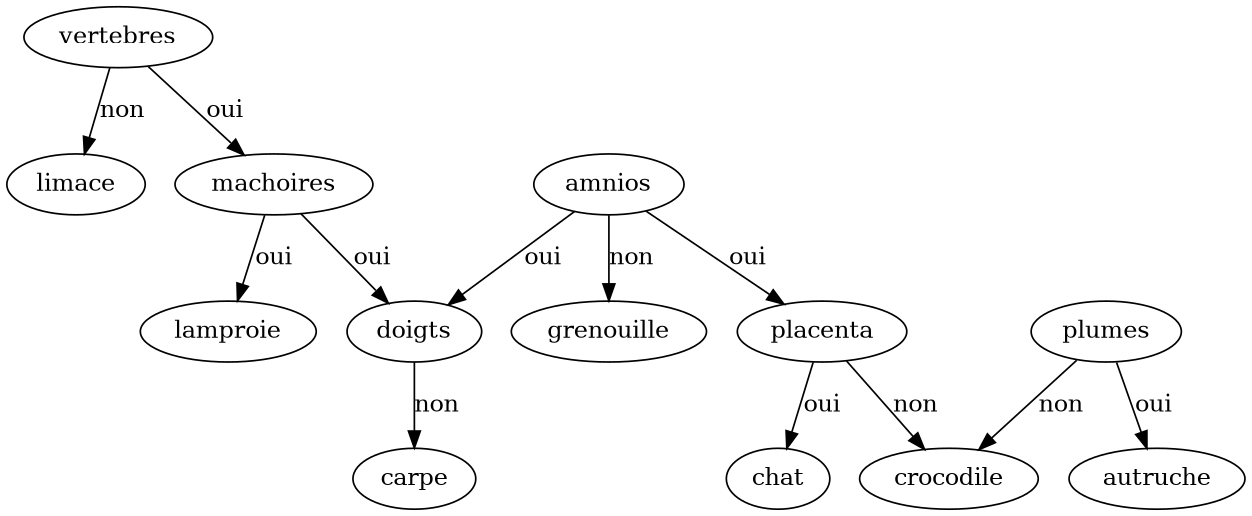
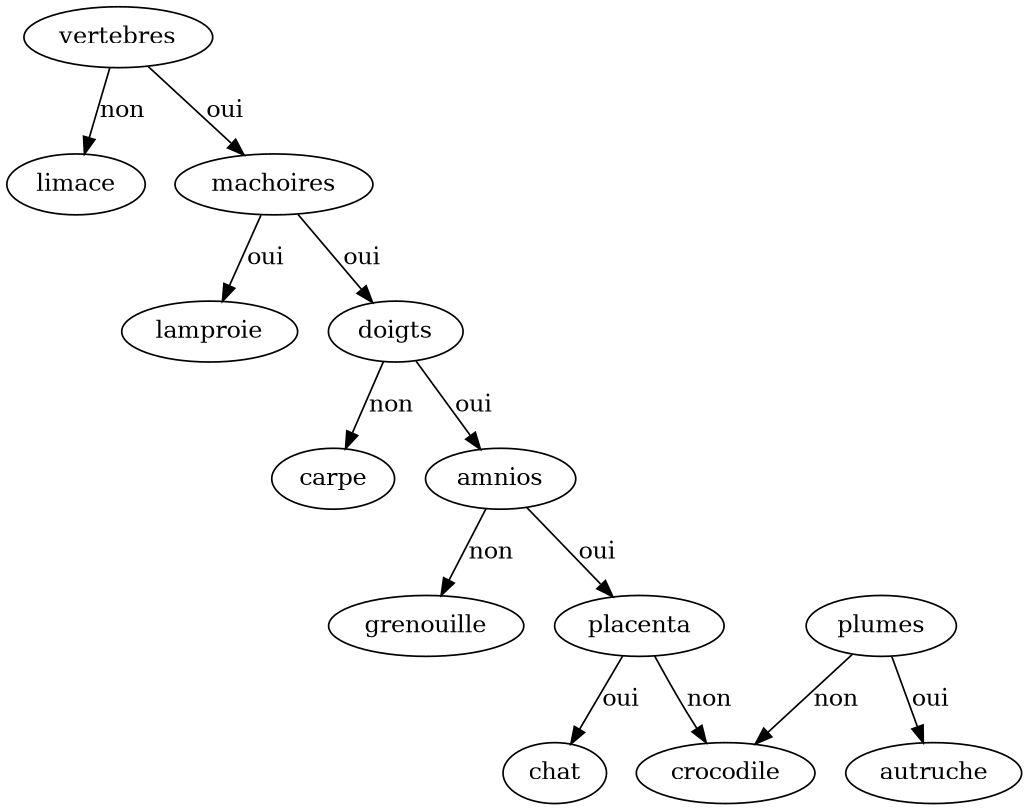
edge "amnios" -> "doigts": reversed
